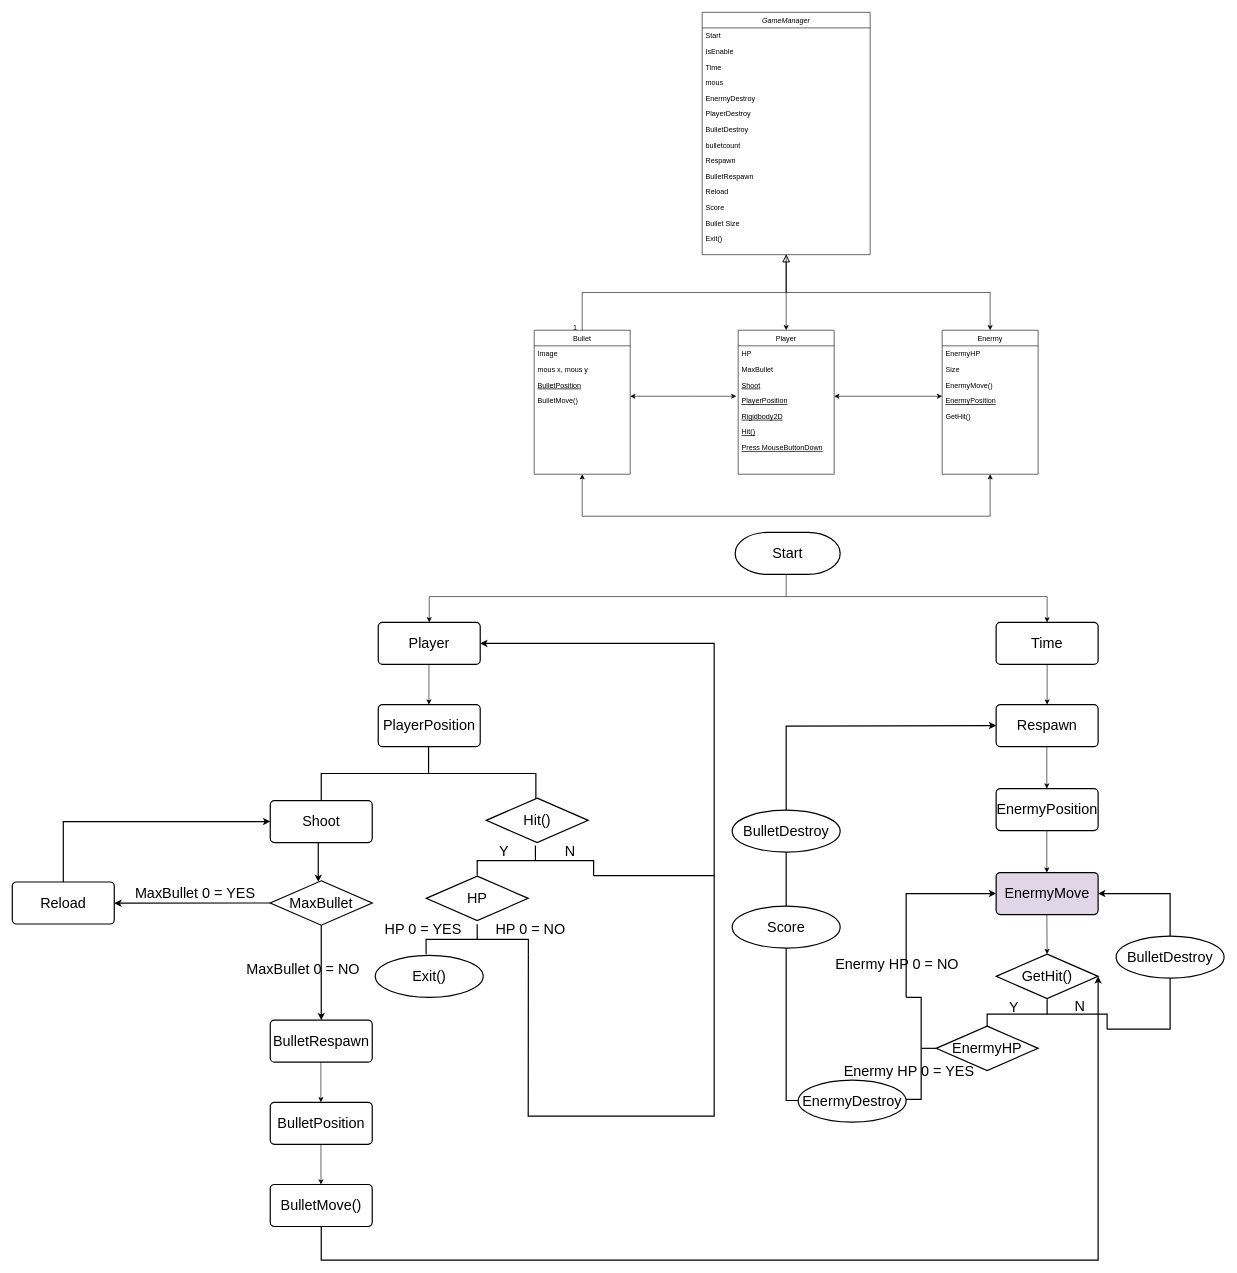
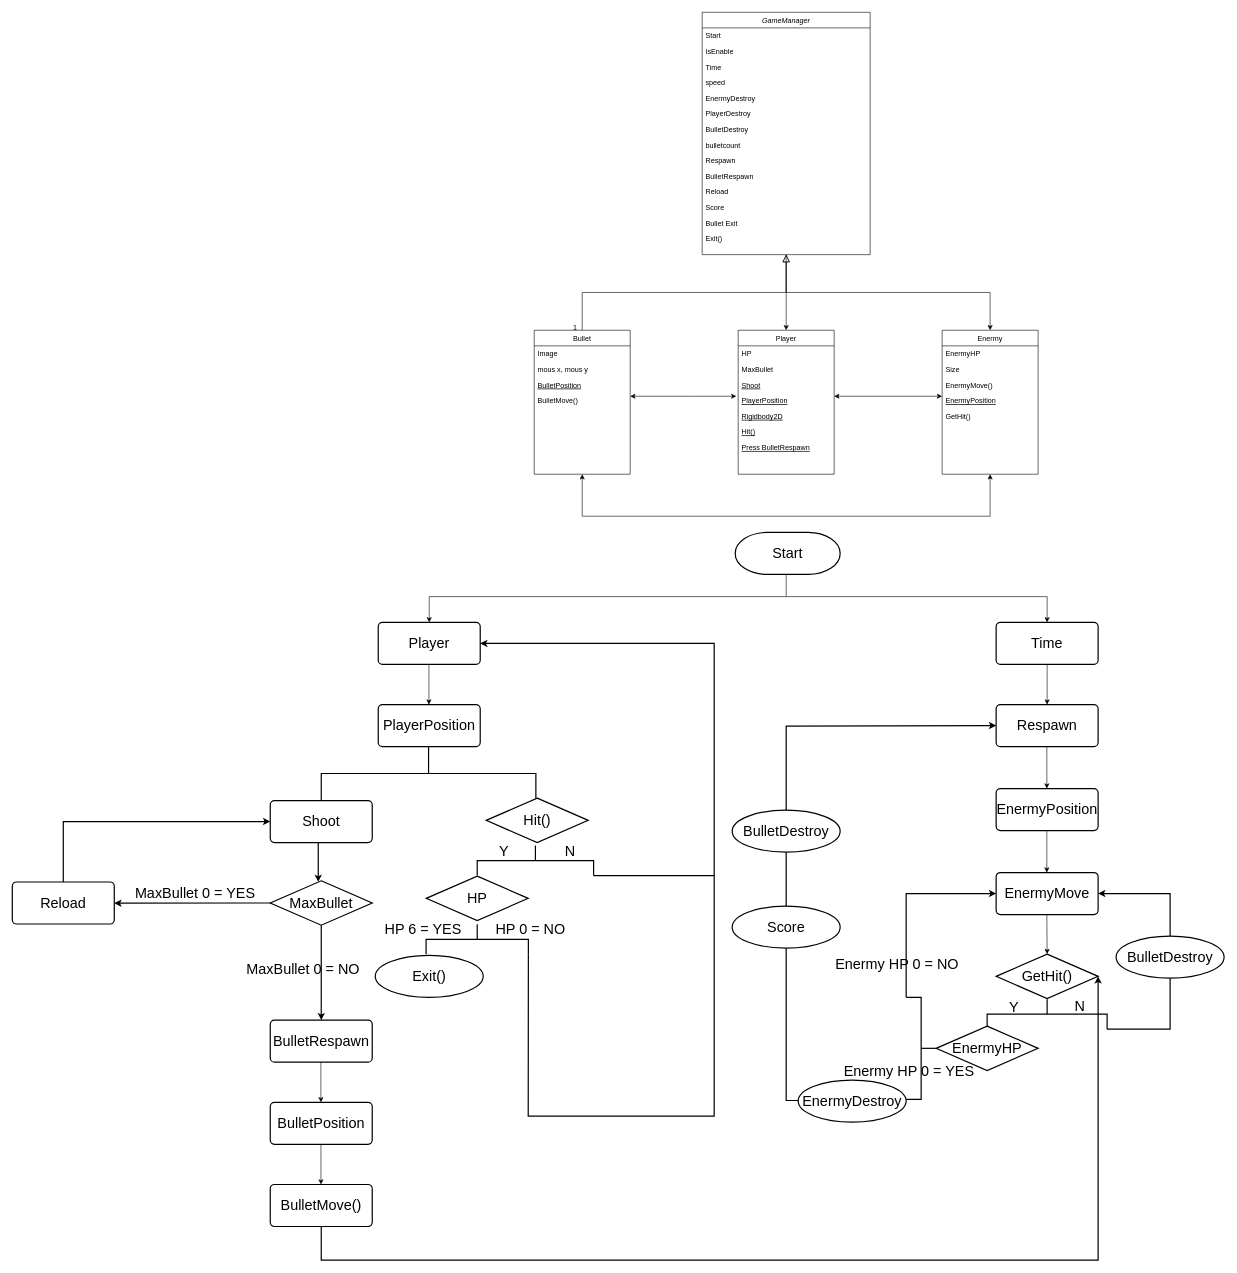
node "mous": label "mous" -> "speed"
node "Bullet Size": label "Bullet Size" -> "Bullet Exit"
node "Press MouseButtonDown": label "Press MouseButtonDown" -> "Press BulletRespawn"
node "EnermyMove": fillcolor #e1d5e7 -> #ffffff
node "HP 0 = YES": label "HP 0 = YES" -> "HP 6 = YES"
